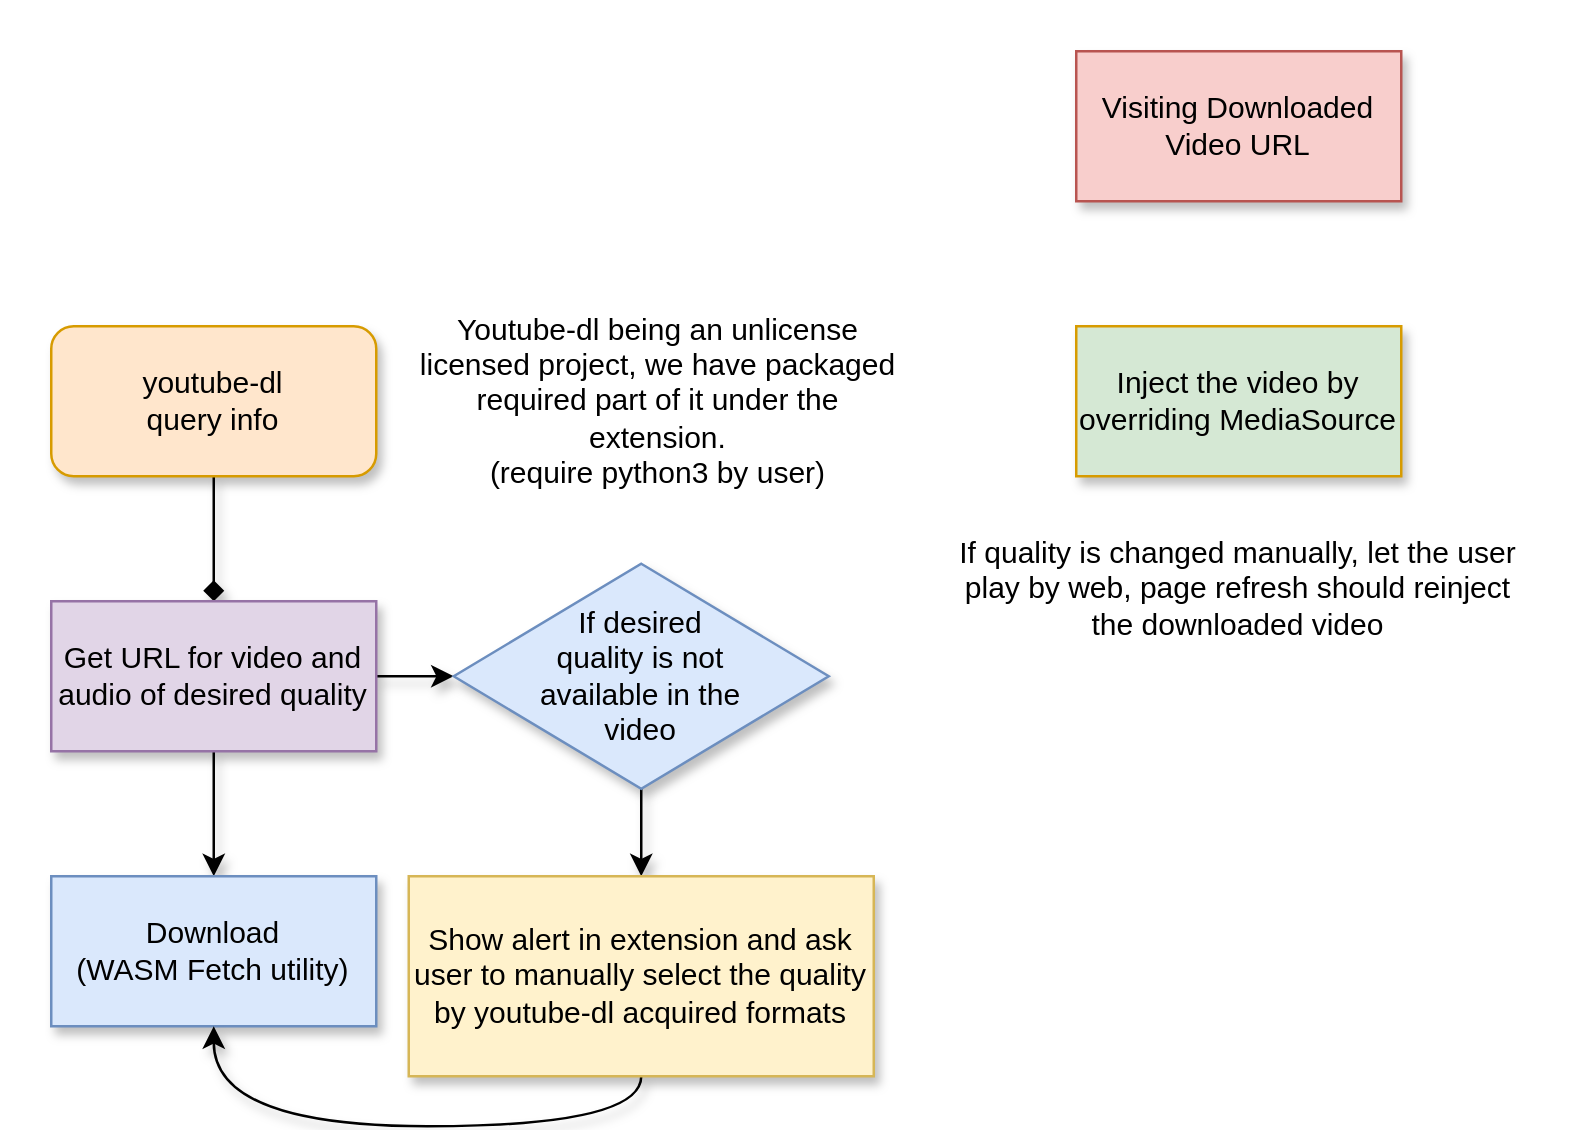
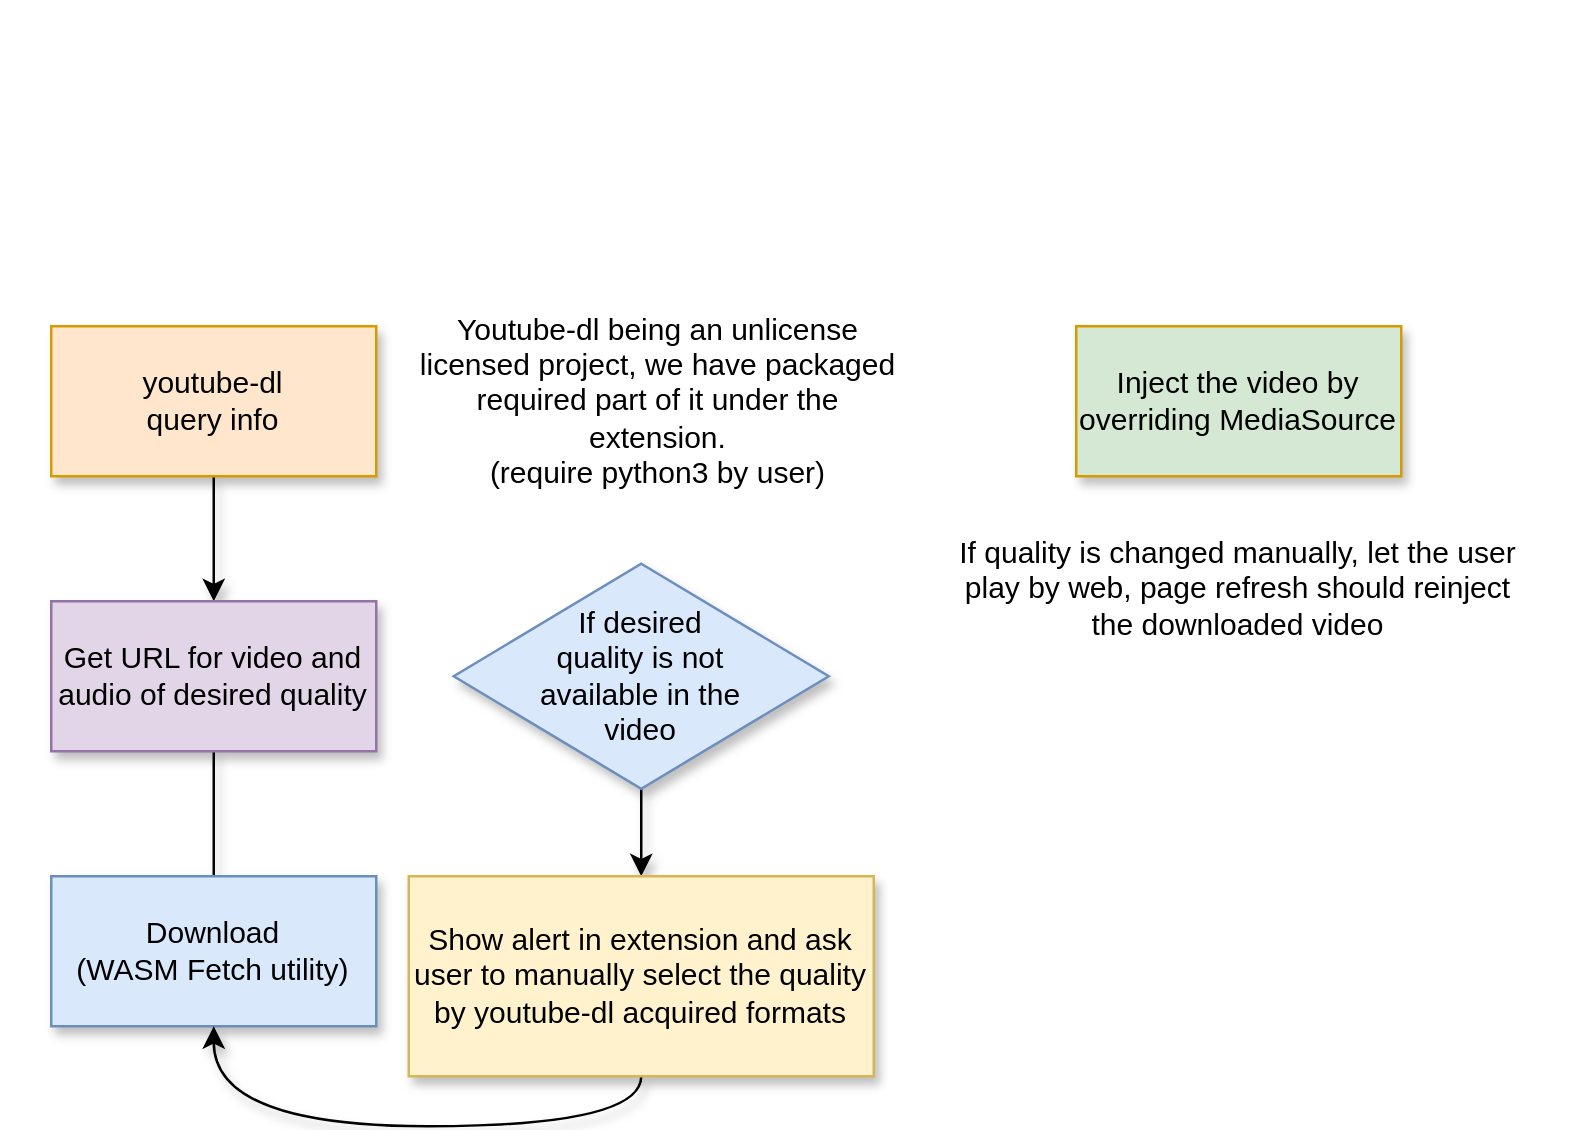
node "Visiting Downloaded Video URL": removed
node "youtube-dl query info": shape rounded rectangle -> rectangle
edge "youtube-dl query info" -> "Get URL for video and audio of desired quality": arrowhead diamond -> classic
edge "Get URL for video and audio of desired quality" -> "If desired quality is not available in the video": removed
edge "Get URL for video and audio of desired quality" -> "Download (WASM Fetch utility)": arrowhead classic -> none
